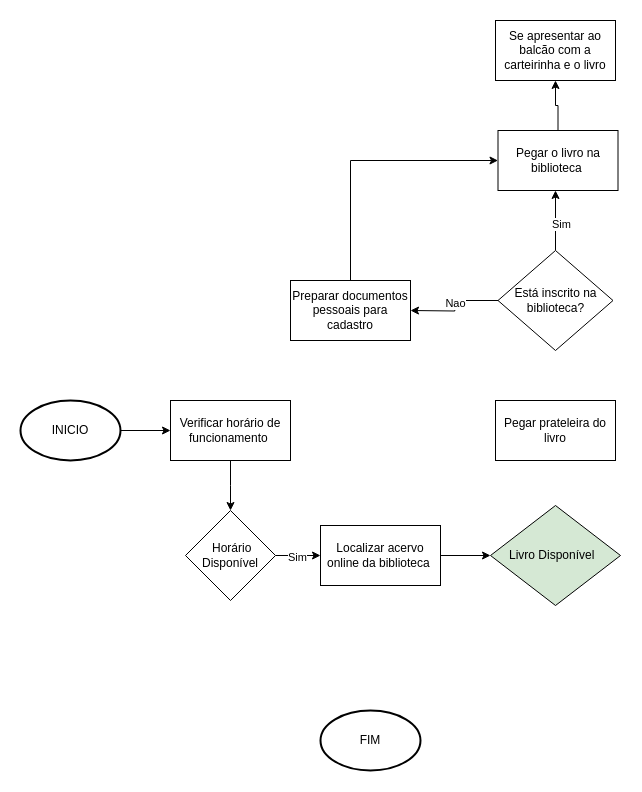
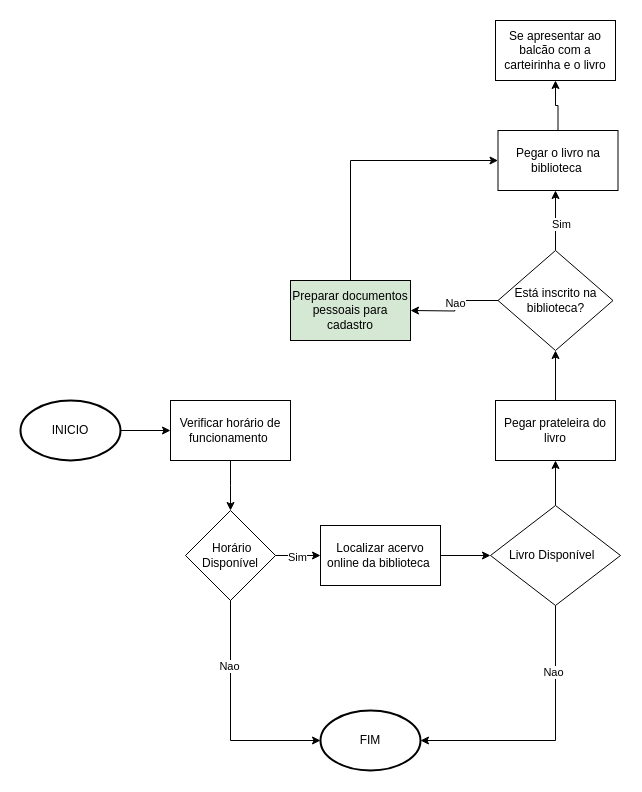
node "Preparar documentos pessoais para cadastro": fillcolor #ffffff -> #d5e8d4
edge "Pegar prateleira do livro" -> "Está inscrito na biblioteca?": added
edge "Livro Disponível" -> "Pegar prateleira do livro": added
node "Livro Disponível": fillcolor #d5e8d4 -> #ffffff
edge "Horário Disponível" -> "FIM": added, label "Nao"
edge "Livro Disponível" -> "FIM": added, label "Nao"
